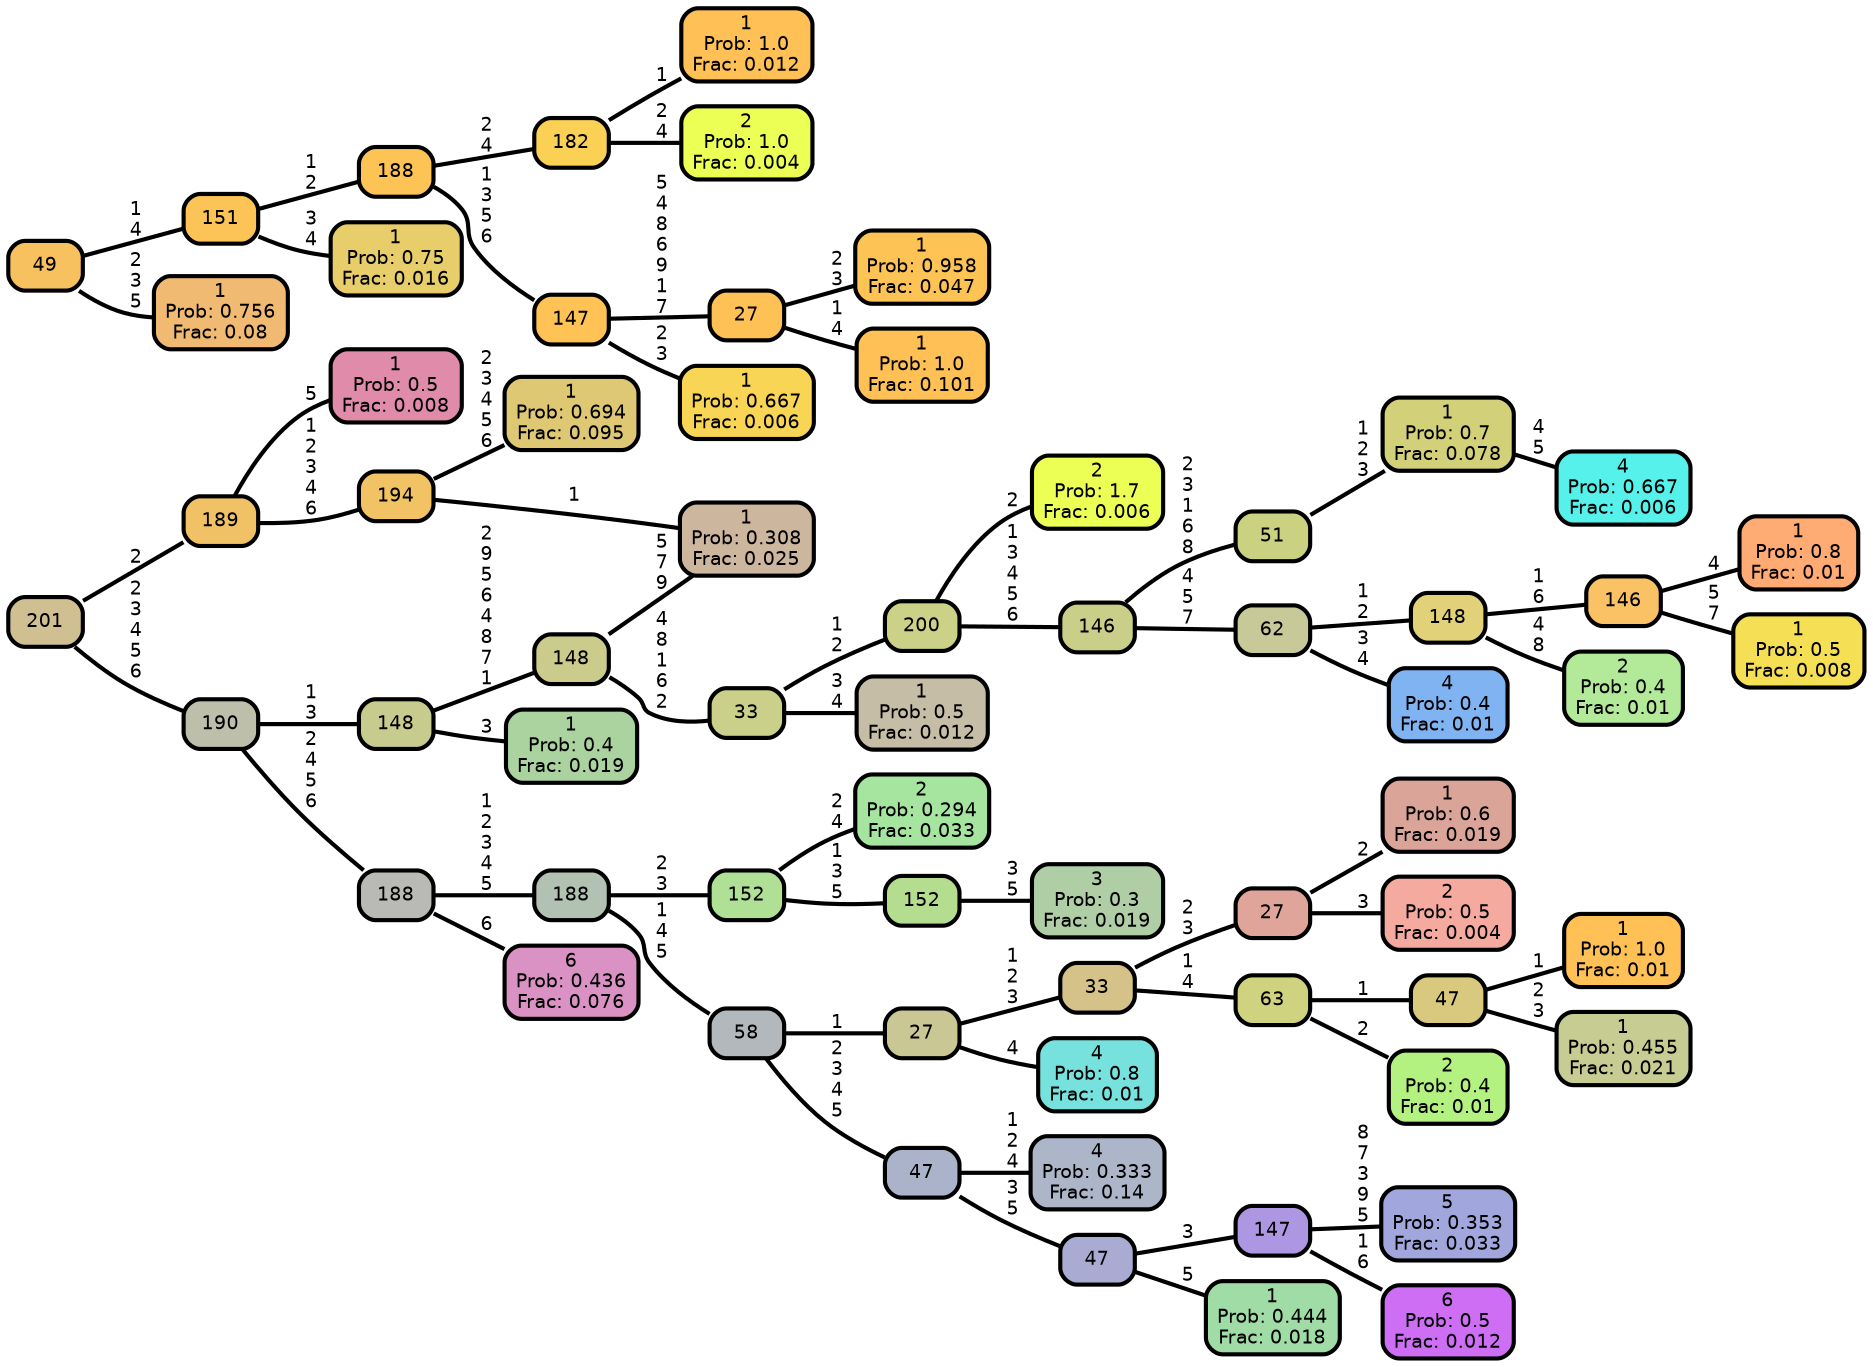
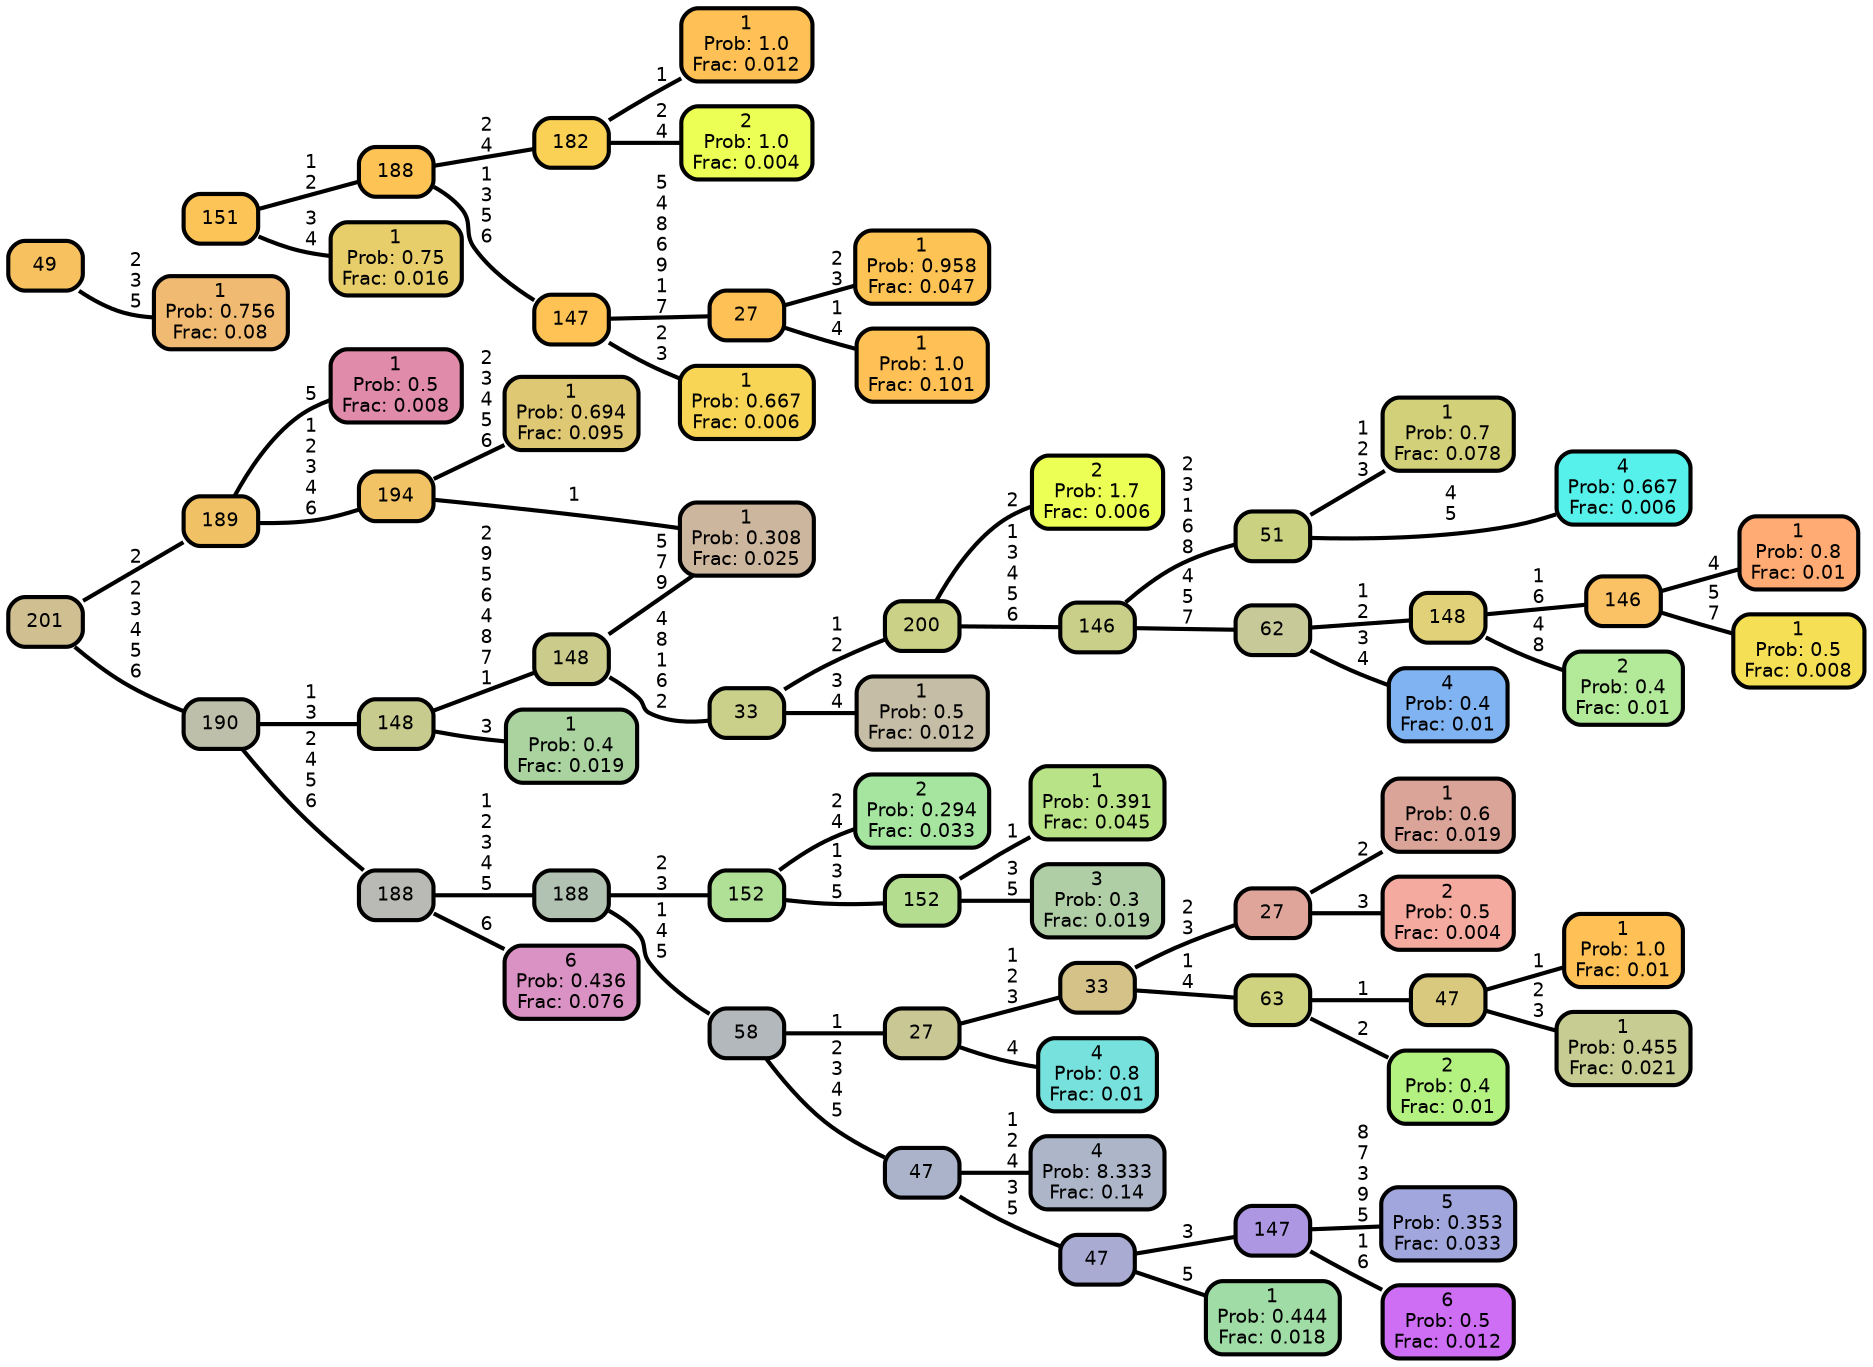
edge "151" -- "49": removed, label "1 4"
edge "1 Prob: 0.7 Frac: 0.078" -- "4 Prob: 0.667 Frac: 0.006": now "51" -- "4 Prob: 0.667 Frac: 0.006"
node "1 Prob: 0.391 Frac: 0.045": added
node "4 Prob: 0.333 Frac: 0.14": label "4 Prob: 0.333 Frac: 0.14" -> "4 Prob: 8.333 Frac: 0.14"
